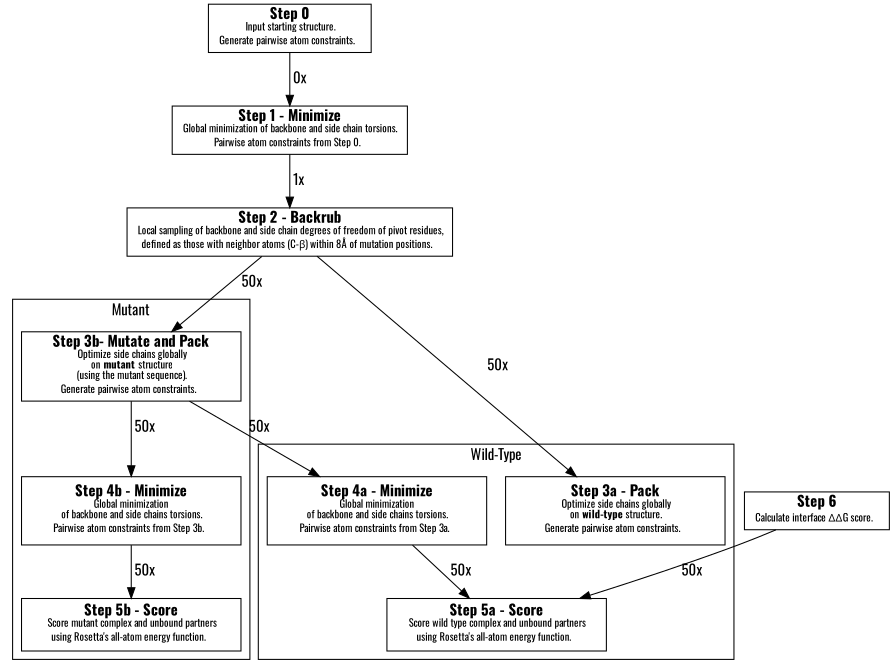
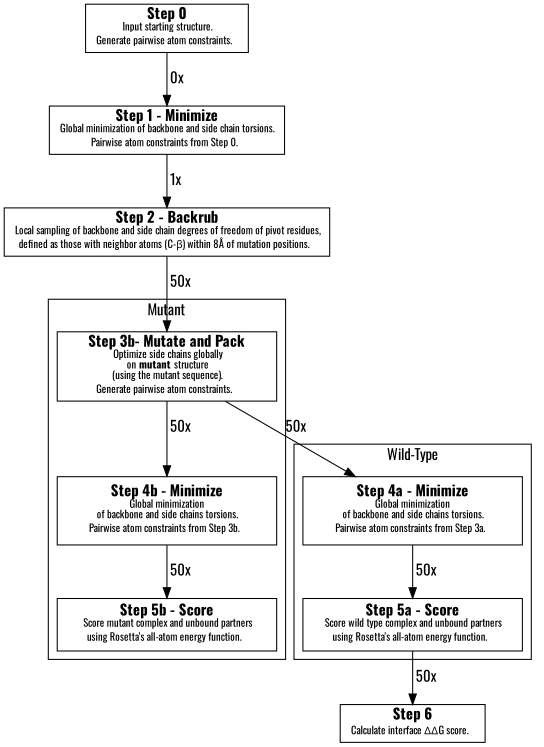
node "Step 3a - Pack": removed
edge "Step 6" -> "Step 5a - Score": reversed
